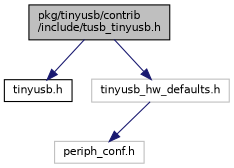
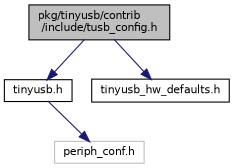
node "pkg/tinyusb/contrib /include/tusb_tinyusb.h": label "pkg/tinyusb/contrib /include/tusb_tinyusb.h" -> "pkg/tinyusb/contrib /include/tusb_config.h"
node "tinyusb_hw_defaults.h": color grey75 -> black
edge "tinyusb_hw_defaults.h" -> "periph_conf.h": now "tinyusb.h" -> "periph_conf.h"
